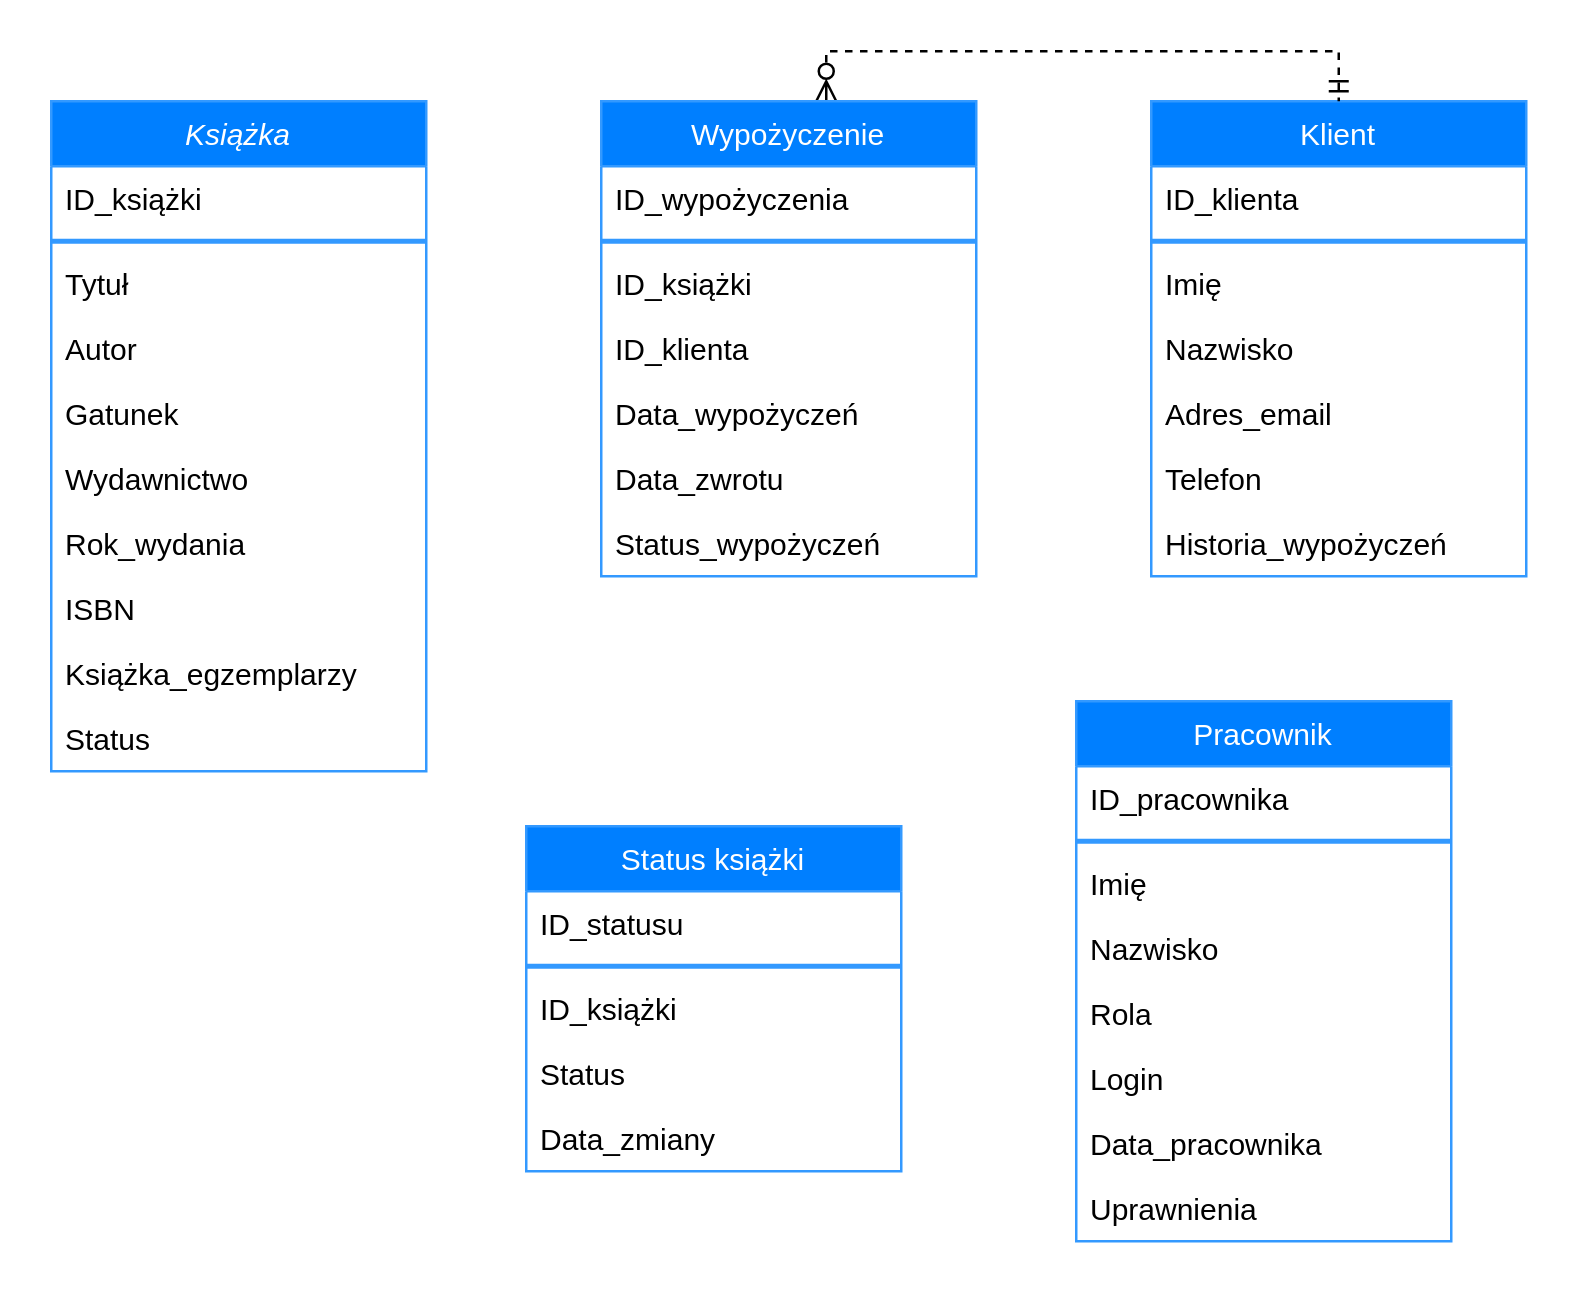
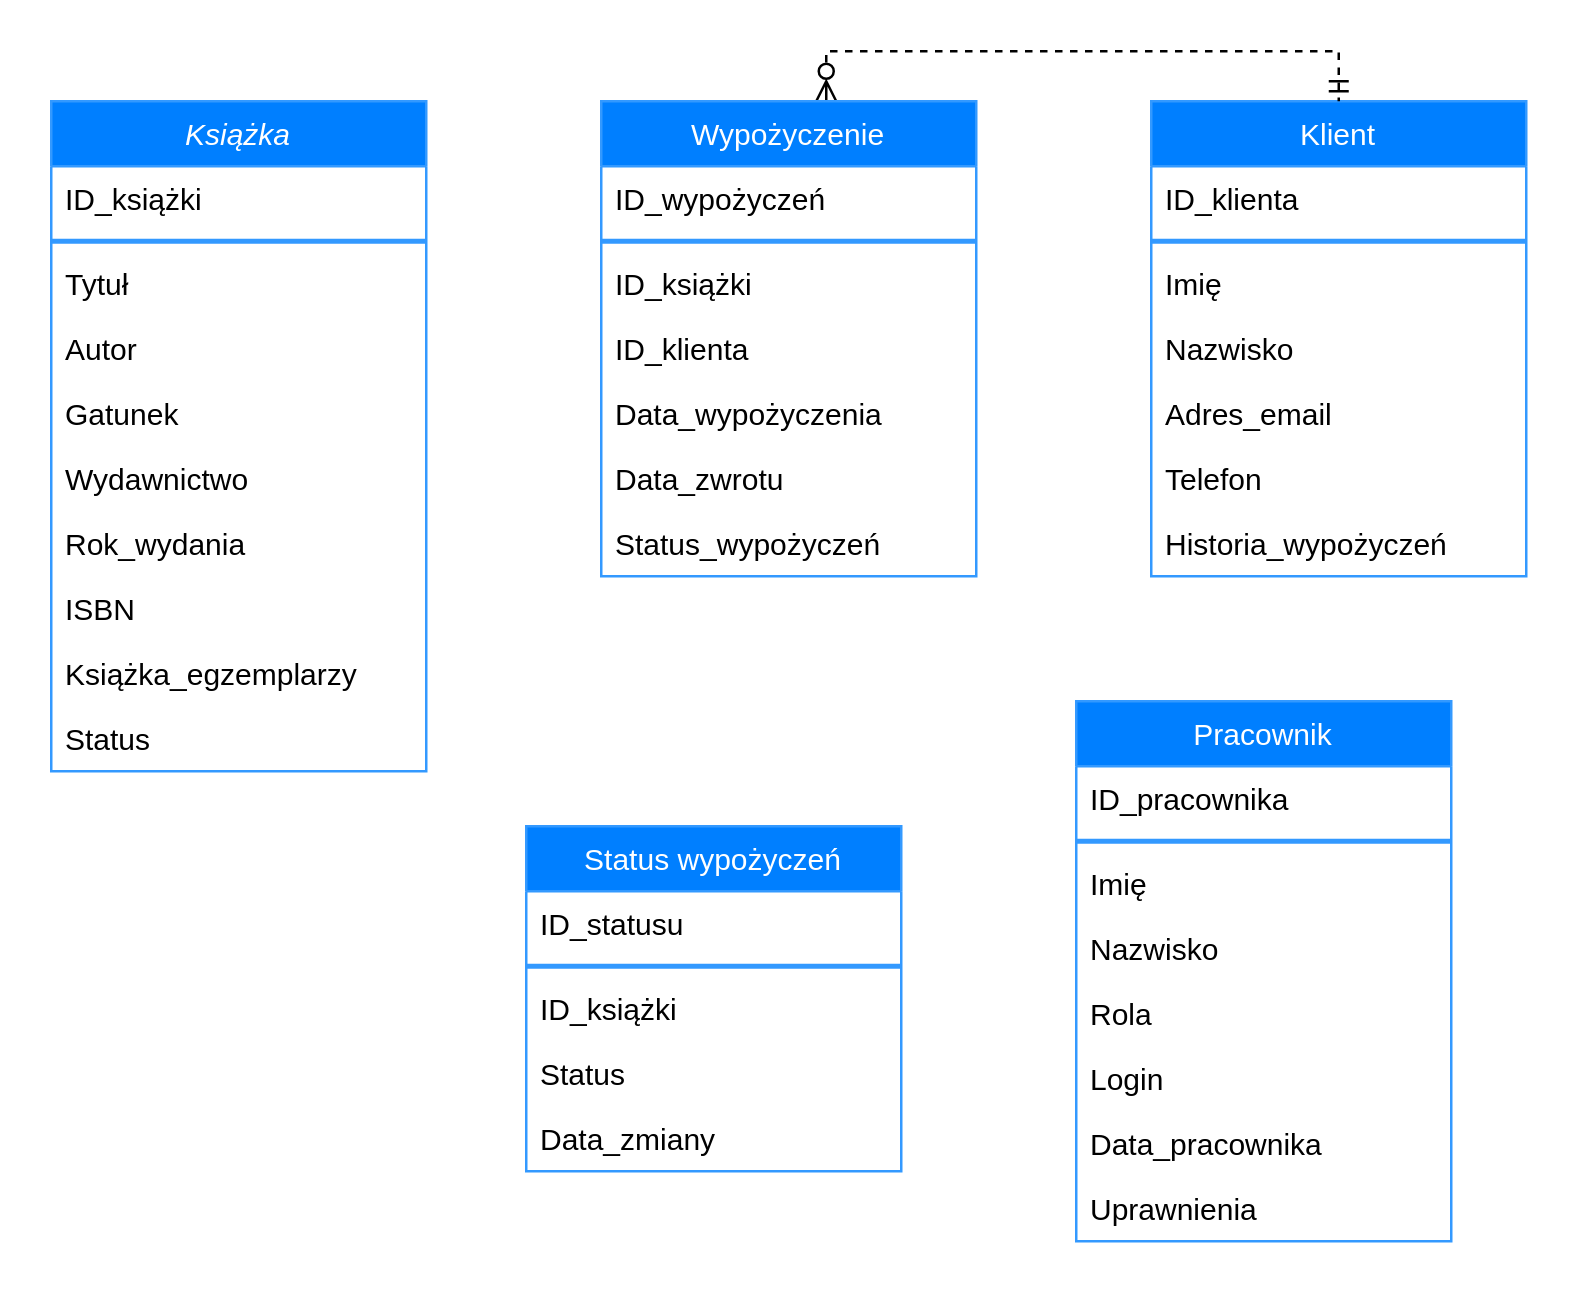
node "ID_wypożyczenia": label "ID_wypożyczenia" -> "ID_wypożyczeń"
node "Data_wypożyczeń": label "Data_wypożyczeń" -> "Data_wypożyczenia"
node "Status książki": label "Status książki" -> "Status wypożyczeń"
